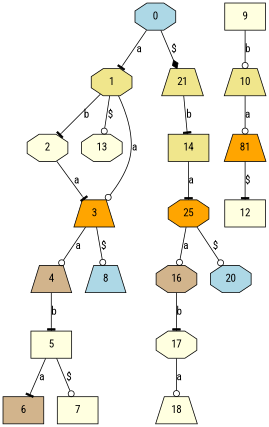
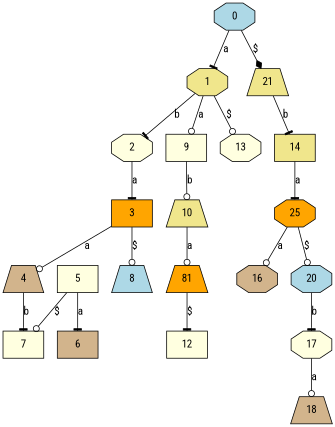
edge "1" -> "3": now "1" -> "9"
node "3": shape trapezium -> box
edge "4" -> "5": now "4" -> "7"
edge "16" -> "17": now "20" -> "17"
node "18": fillcolor lightyellow -> tan
